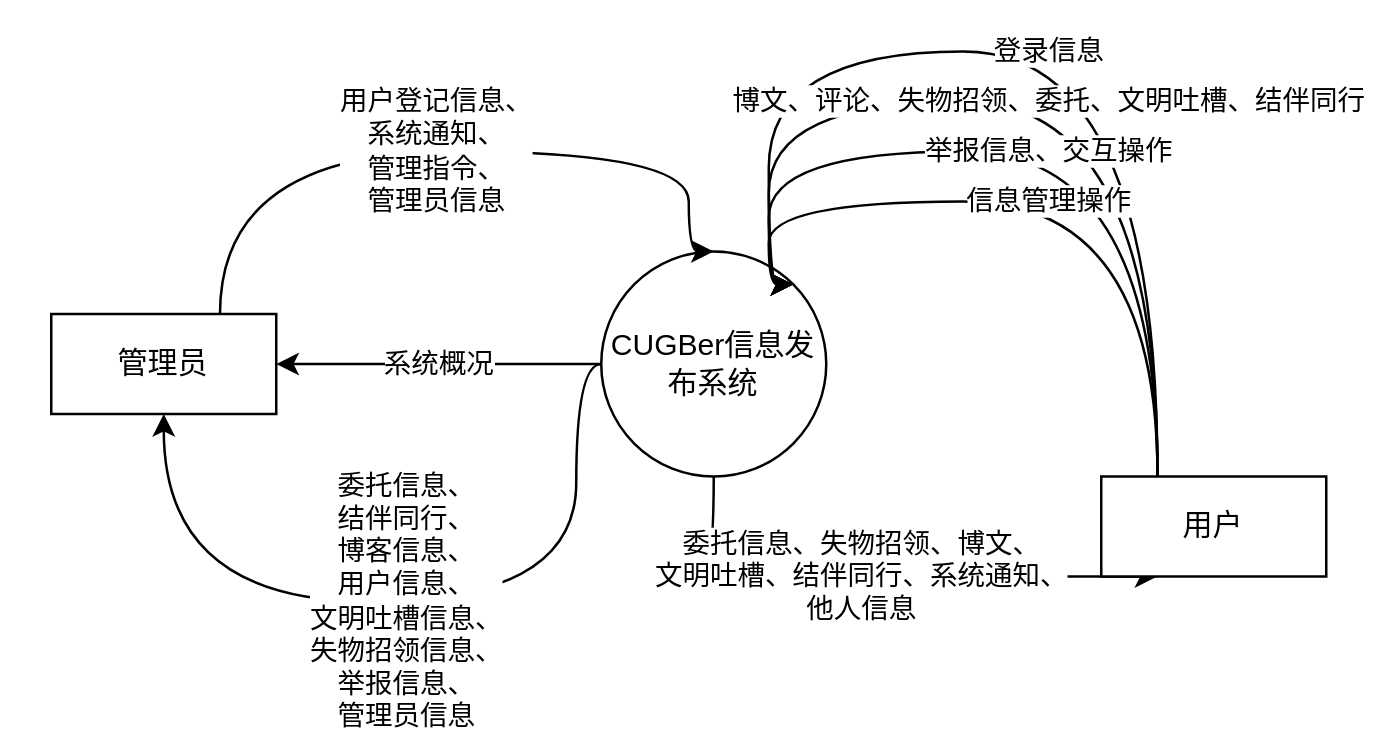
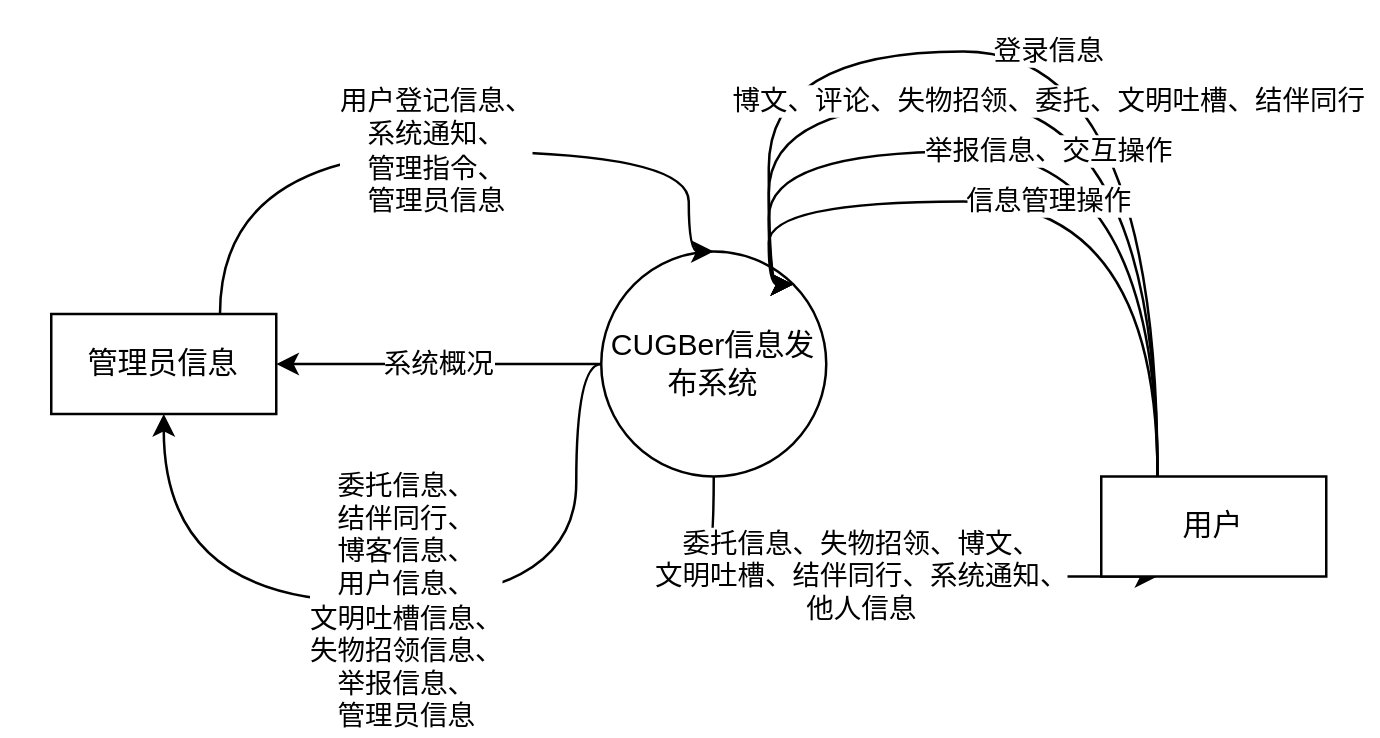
node "管理员": label "管理员" -> "管理员信息"
